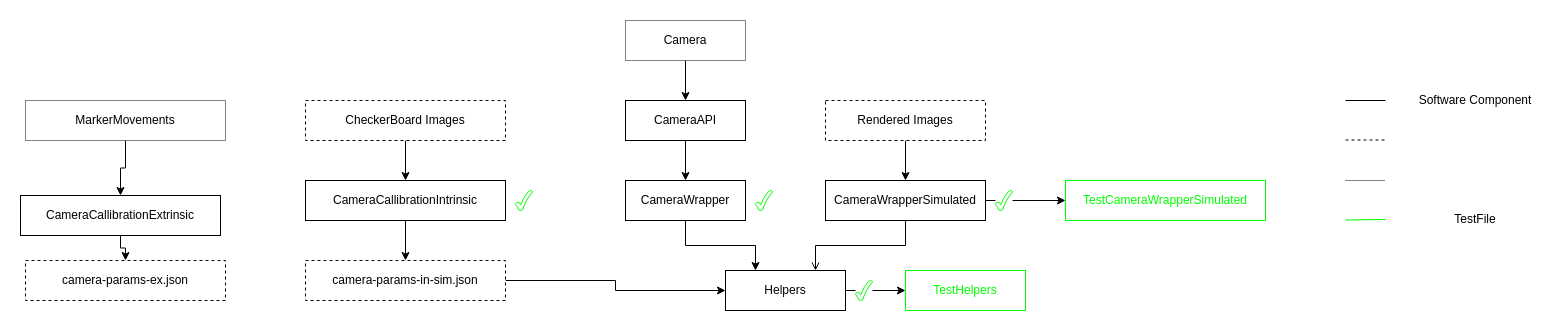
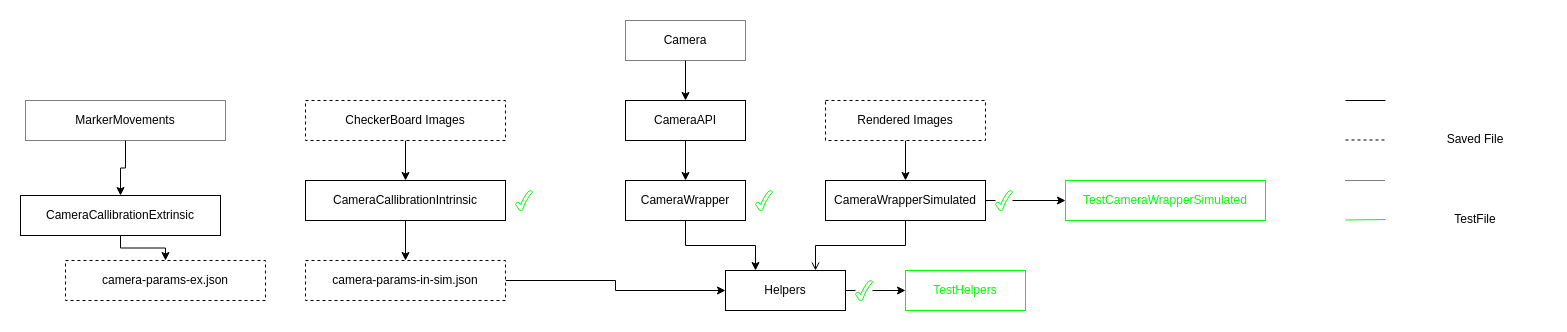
node "Software Component": removed
node "Saved File": added
node "camera-params-ex.json": moved (126, 281) -> (166, 281)
